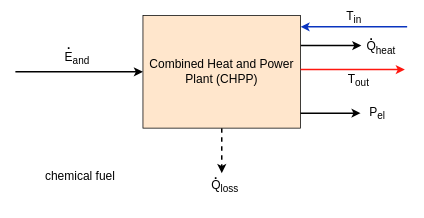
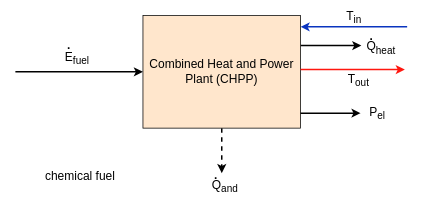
node "Eand": label "Eand" -> "Efuel"
node "Qloss": label "Qloss" -> "Qand"
